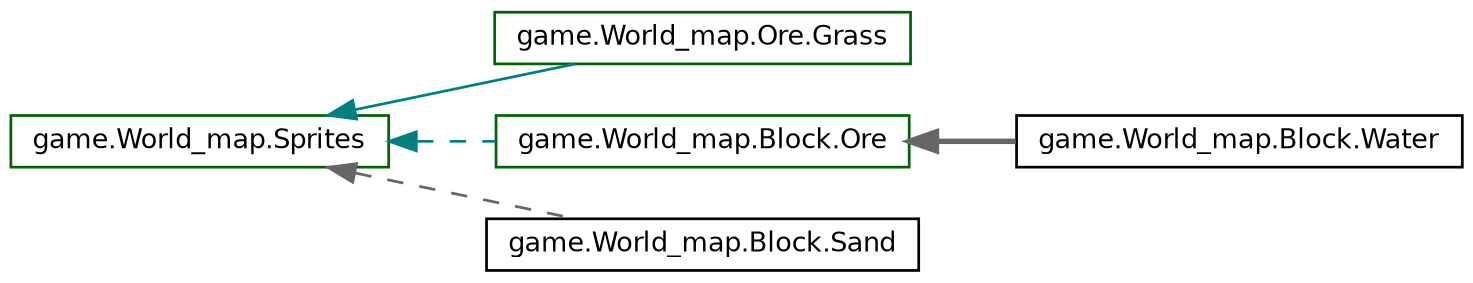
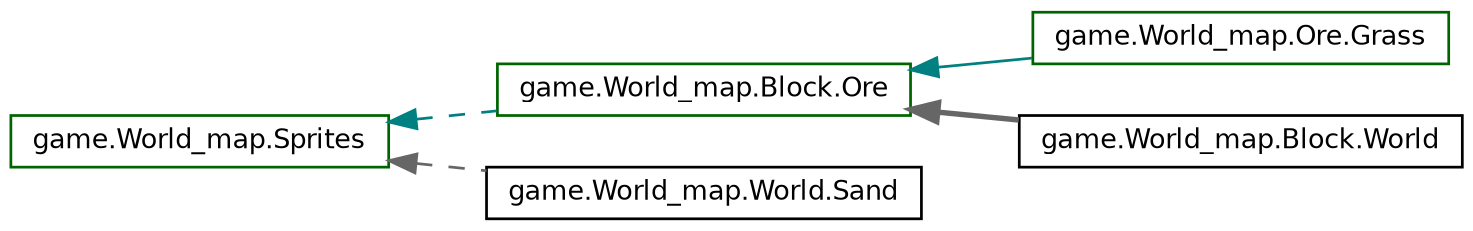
edge "game.World_map.Ore.Grass" -> "game.World_map.Sprites": now "game.World_map.Ore.Grass" -> "game.World_map.Block.Ore"
node "game.World_map.Block.Water": label "game.World_map.Block.Water" -> "game.World_map.Block.World"
node "game.World_map.Block.Sand": label "game.World_map.Block.Sand" -> "game.World_map.World.Sand"
